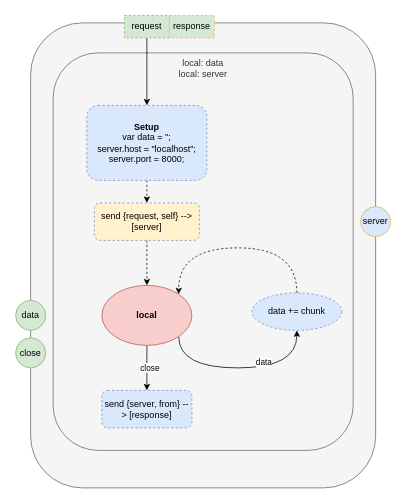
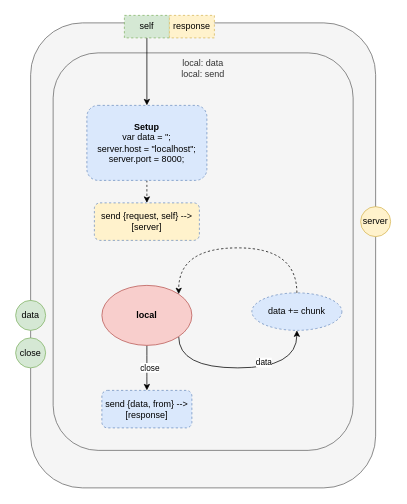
node "request": label "request" -> "self"
node "response": fillcolor #d5e8d4 -> #fff2cc
node "local: data local: server": label "local: data local: server" -> "local: data local: send"
node "server": fillcolor #dae8fc -> #fff2cc
edge "send {request, self} --> [server]" -> "local": removed
node "send {server, from} --> [response]": label "send {server, from} --> [response]" -> "send {data, from} --> [response]"
